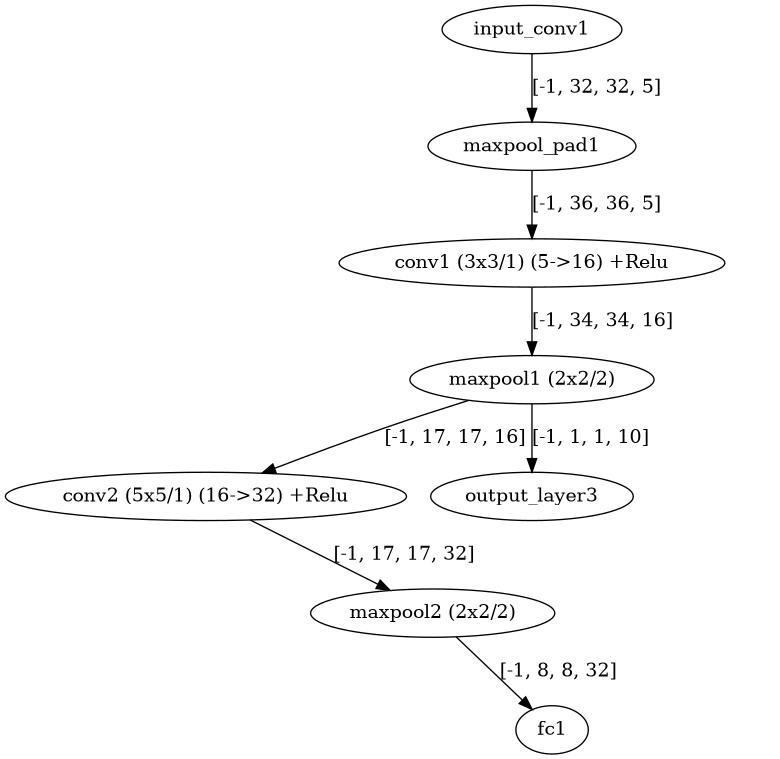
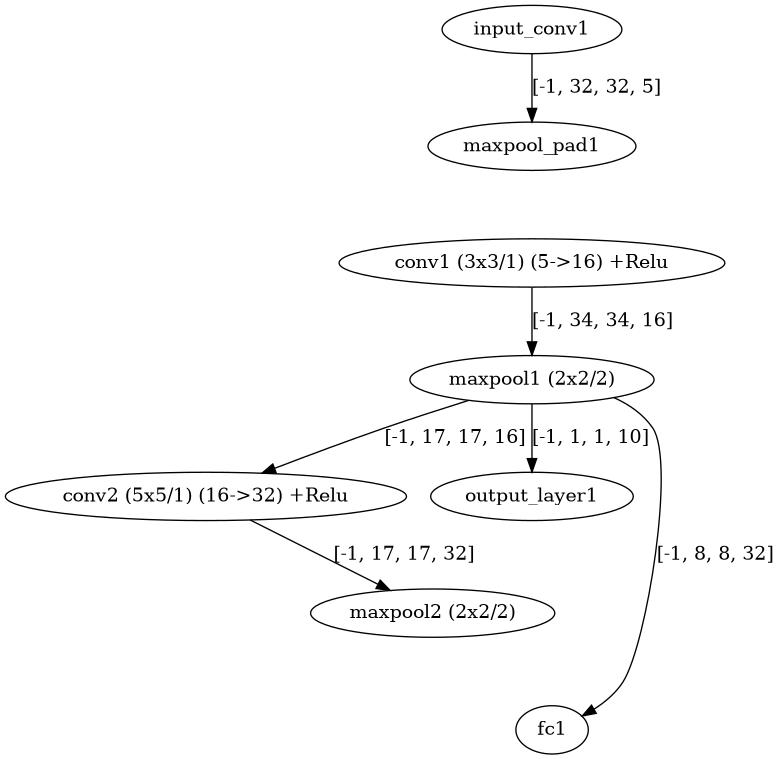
edge "maxpool_pad1" -> "conv1 (3x3/1) (5->16) +Relu": removed, label "[-1, 36, 36, 5]"
node "output_layer3": label "output_layer3" -> "output_layer1"
edge "maxpool2 (2x2/2)" -> "fc1": now "maxpool1 (2x2/2)" -> "fc1"
